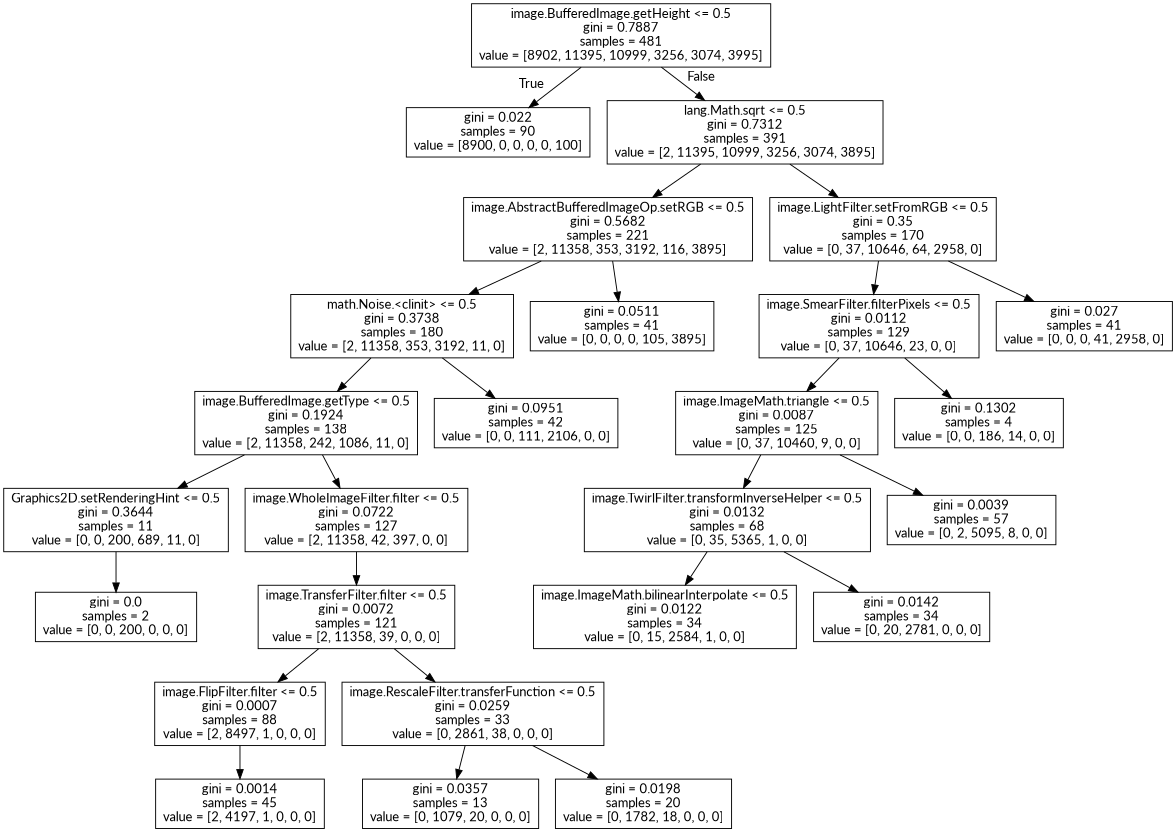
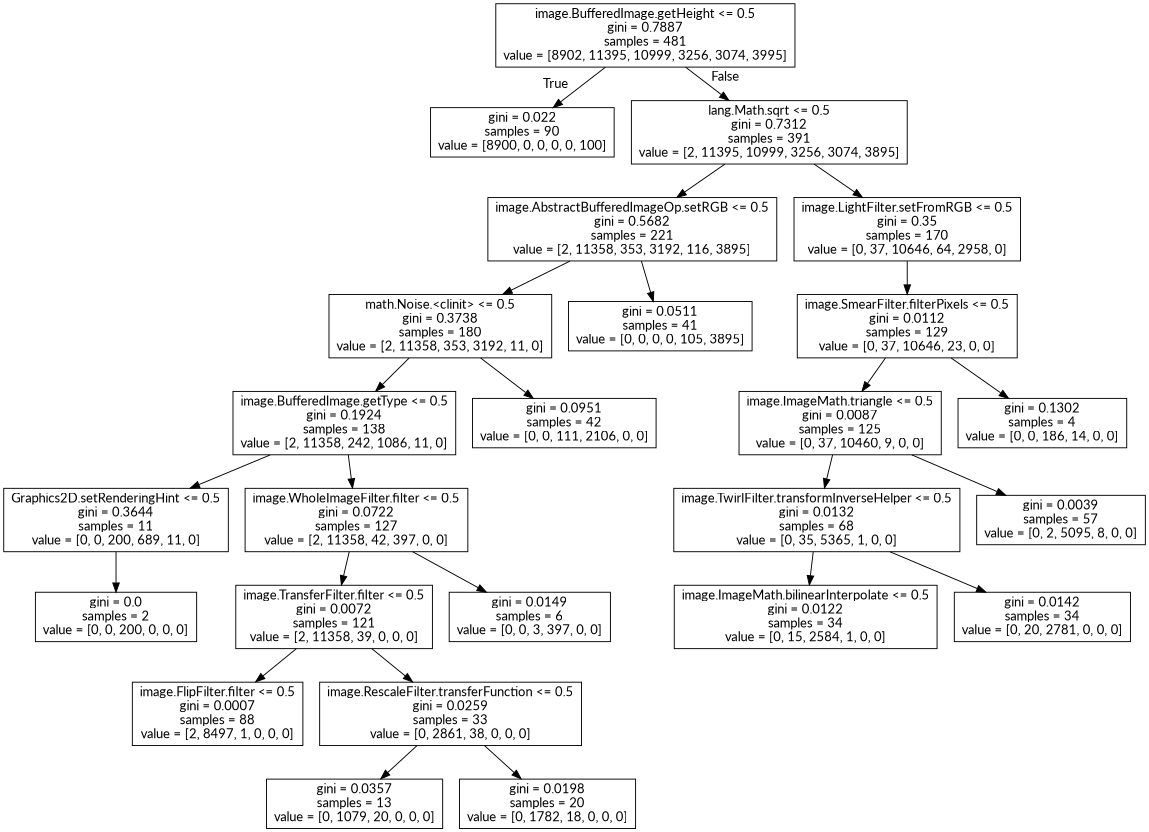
node "gini = 0.027 samples = 41 value = [0, 0, 0, 41, 2958, 0]": removed
node "gini = 0.0149 samples = 6 value = [0, 0, 3, 397, 0, 0]": added
node "gini = 0.0014 samples = 45 value = [2, 4197, 1, 0, 0, 0]": removed
